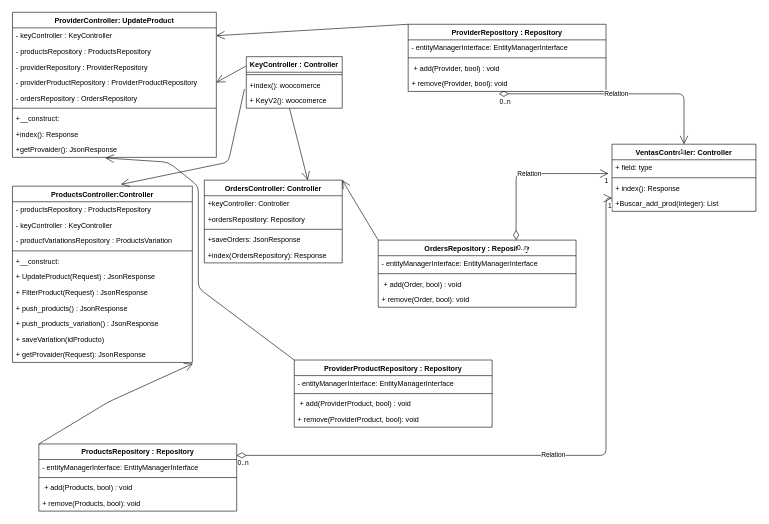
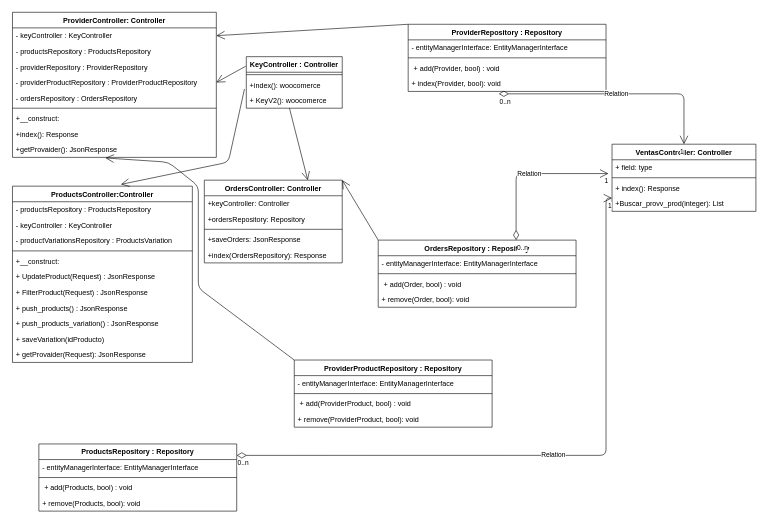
node "ProviderController: UpdateProduct": label "ProviderController: UpdateProduct" -> "ProviderController: Controller"
node "+ remove(Provider, bool): void": label "+ remove(Provider, bool): void" -> "+ index(Provider, bool): void"
node "+Buscar_add_prod(integer): List": label "+Buscar_add_prod(integer): List" -> "+Buscar_provv_prod(integer): List"
edge "ProductsRepository : Repository" -> "+ getProvaider(Request): JsonResponse": removed
